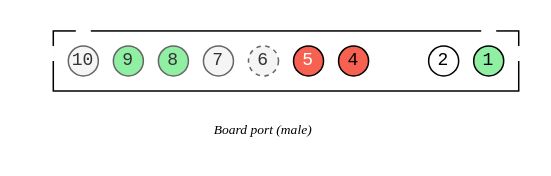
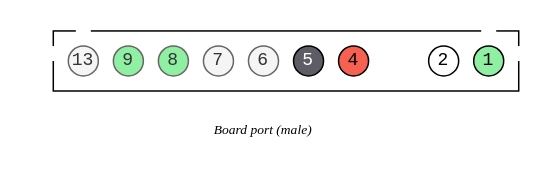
node "10": label "10" -> "13"
node "6": style dashed -> solid
node "5": fillcolor #f66151 -> #5e5c64
